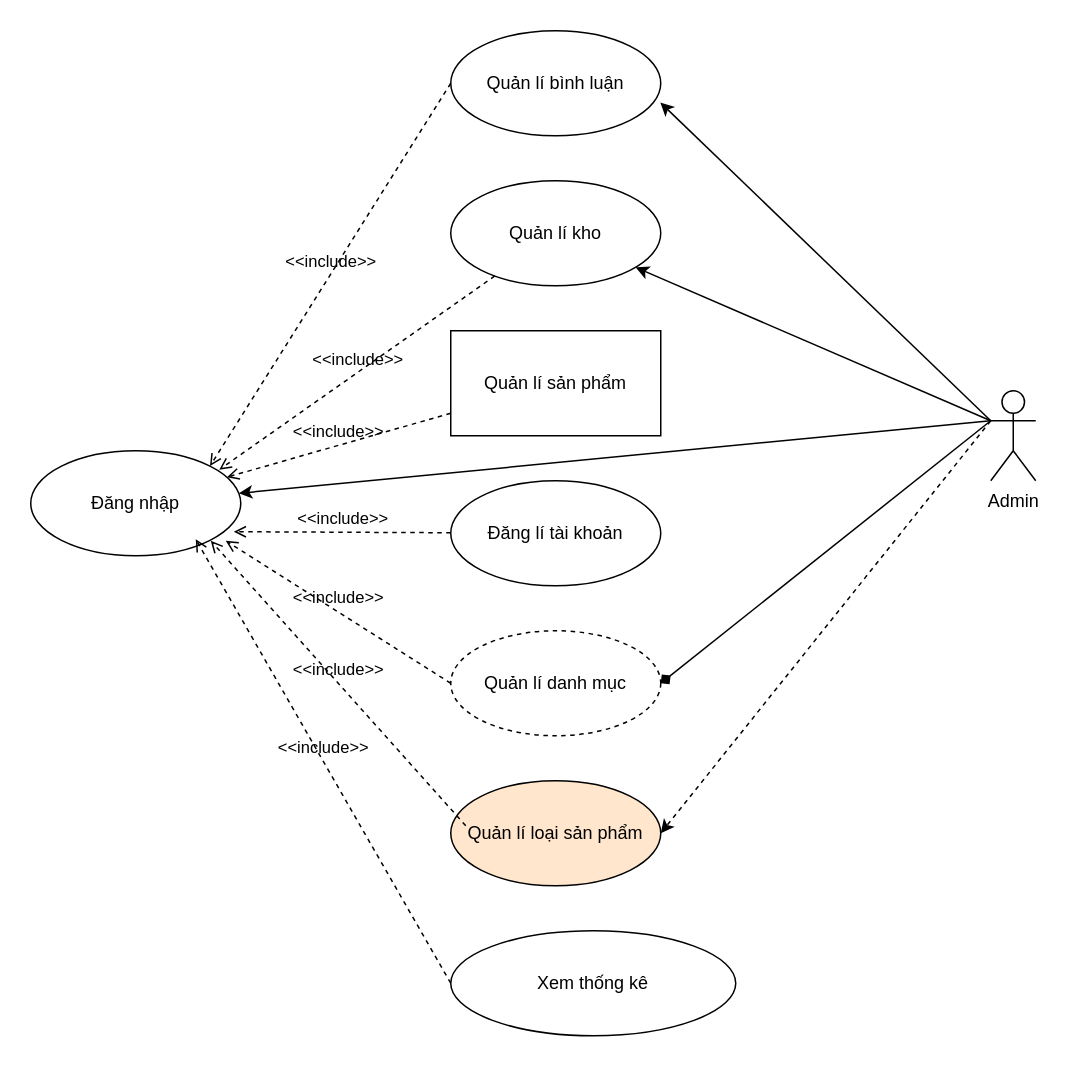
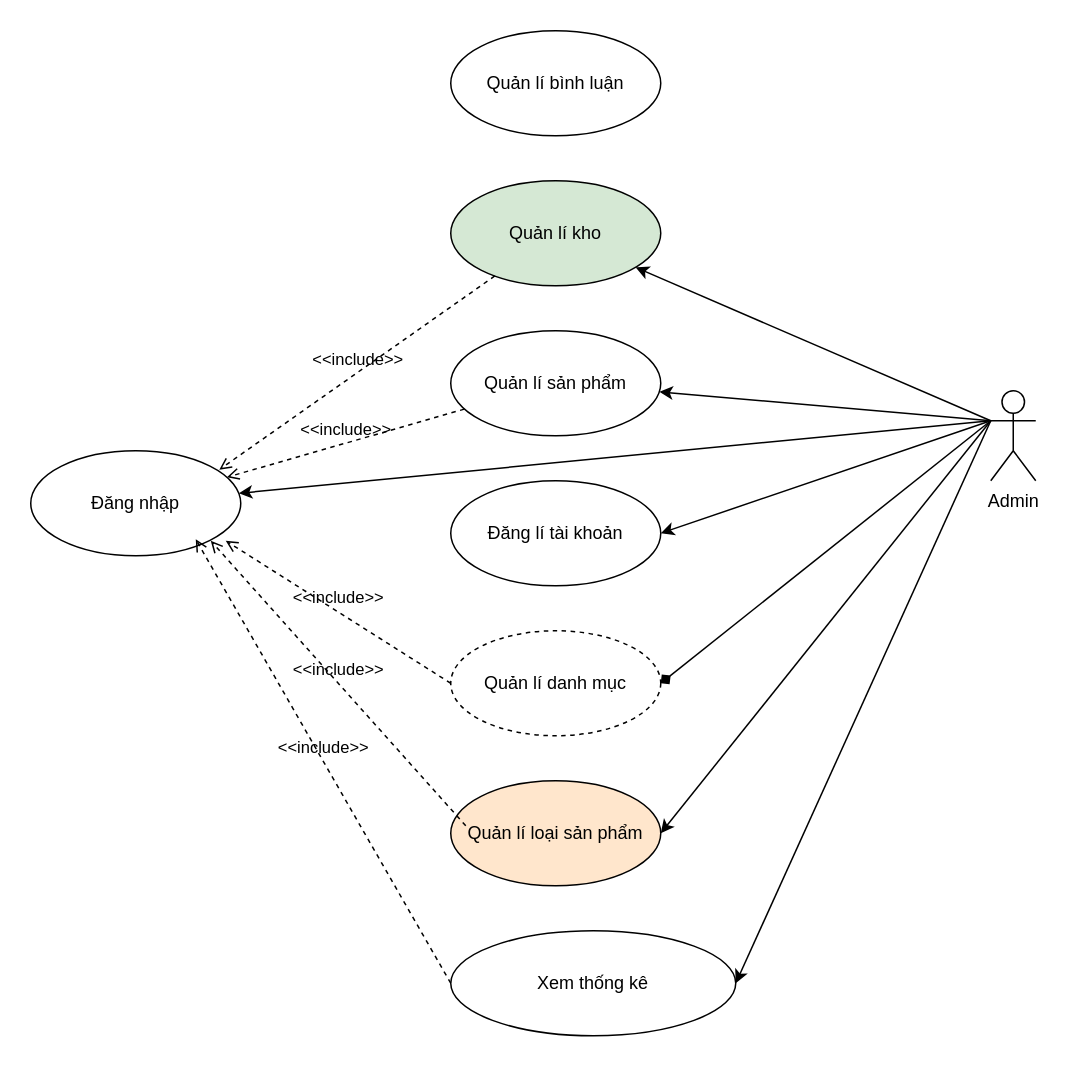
node "Quản lí kho": fillcolor #ffffff -> #d5e8d4
edge "Admin" -> "Quản lí bình luận": now "Admin" -> "Quản lí sản phẩm"
edge "Quản lí bình luận" -> "Đăng nhập": removed, label "<<include>>"
node "Quản lí sản phẩm": shape rectangle -> ellipse
edge "Admin" -> "Đăng lí tài khoản": added
edge "Đăng lí tài khoản" -> "Đăng nhập": removed, label "<<include>>"
edge "Admin" -> "Quản lí loại sản phẩm": style dashed -> solid
edge "Admin" -> "Xem thống kê": added
